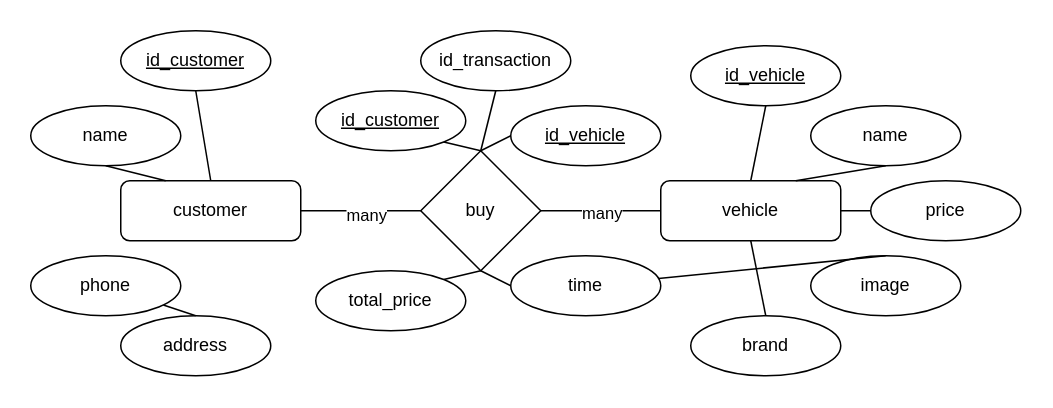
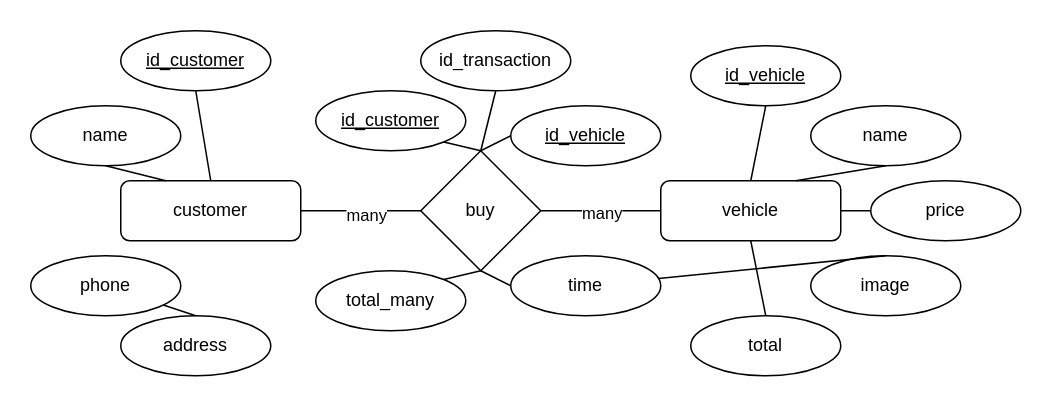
node "total_price": label "total_price" -> "total_many"
node "brand": label "brand" -> "total"
